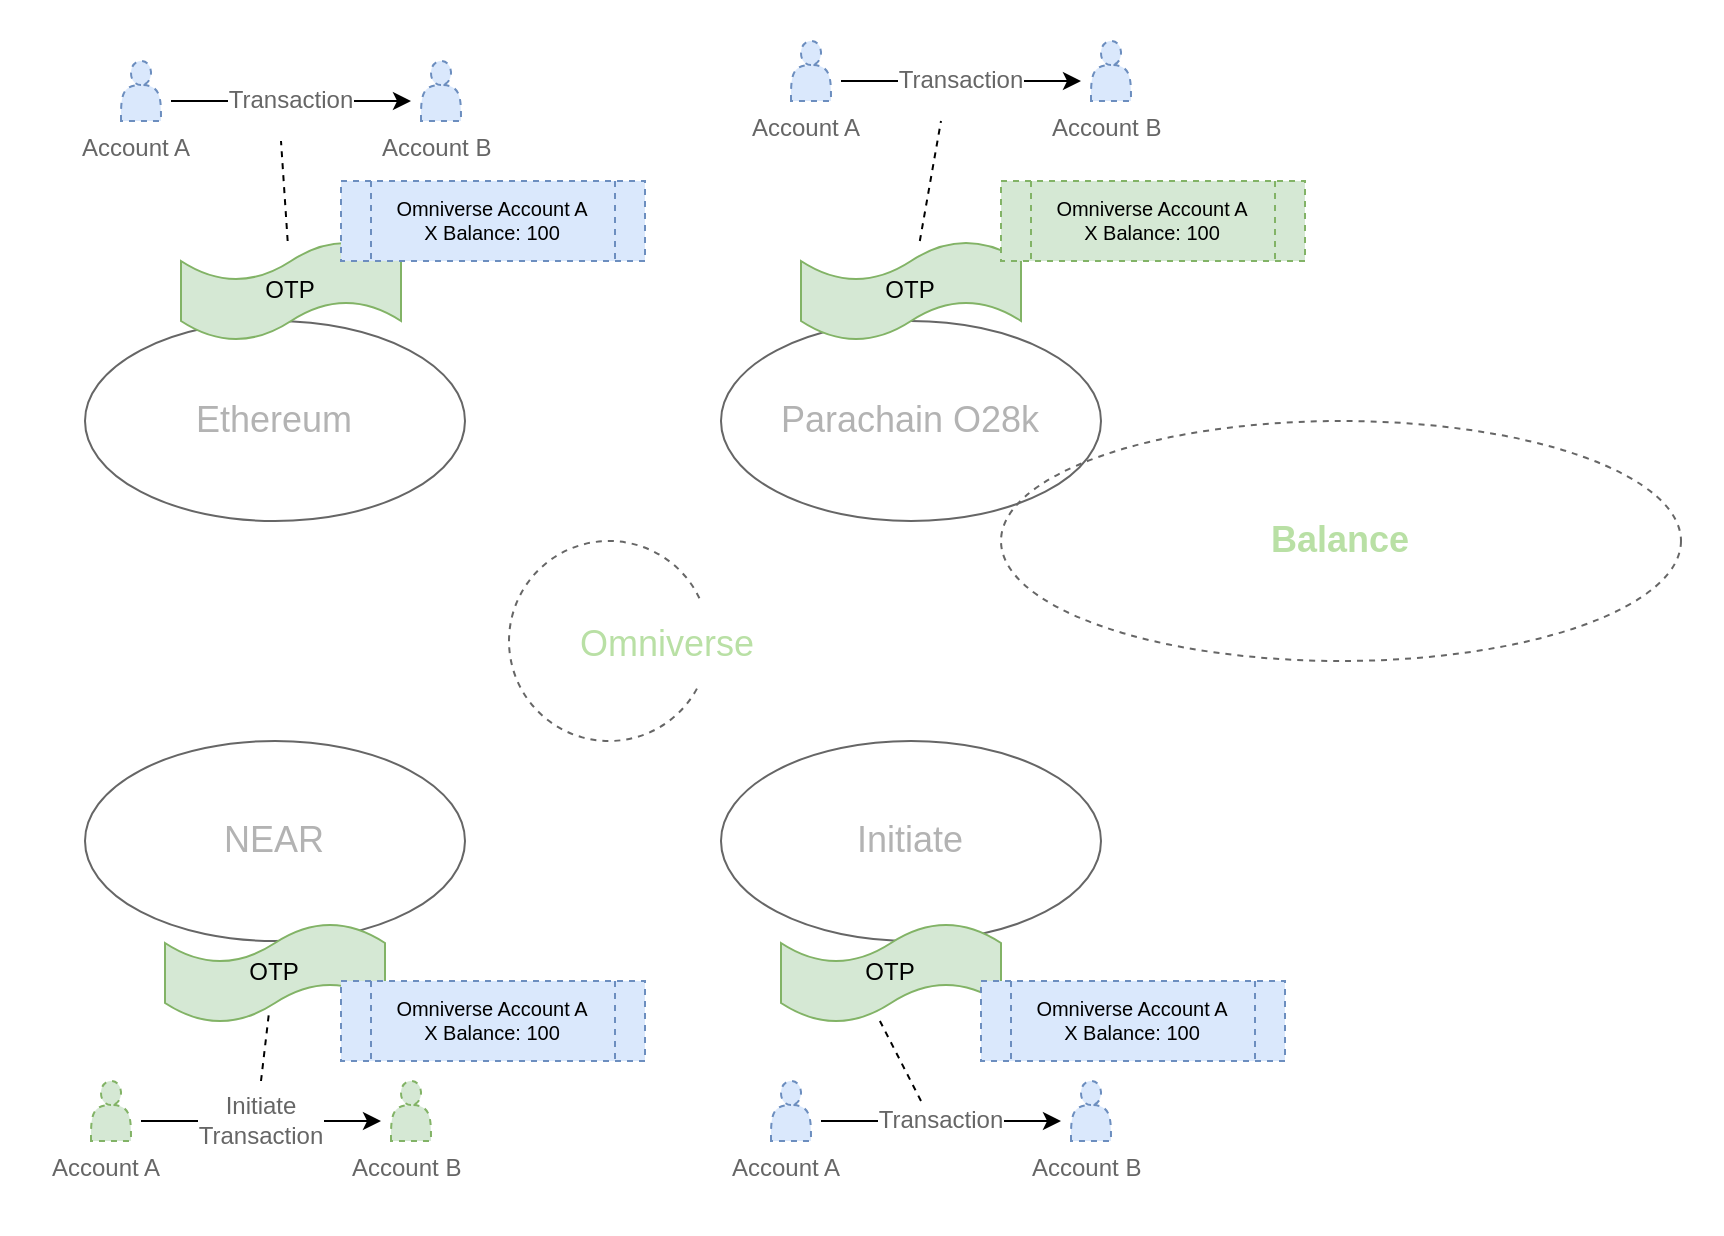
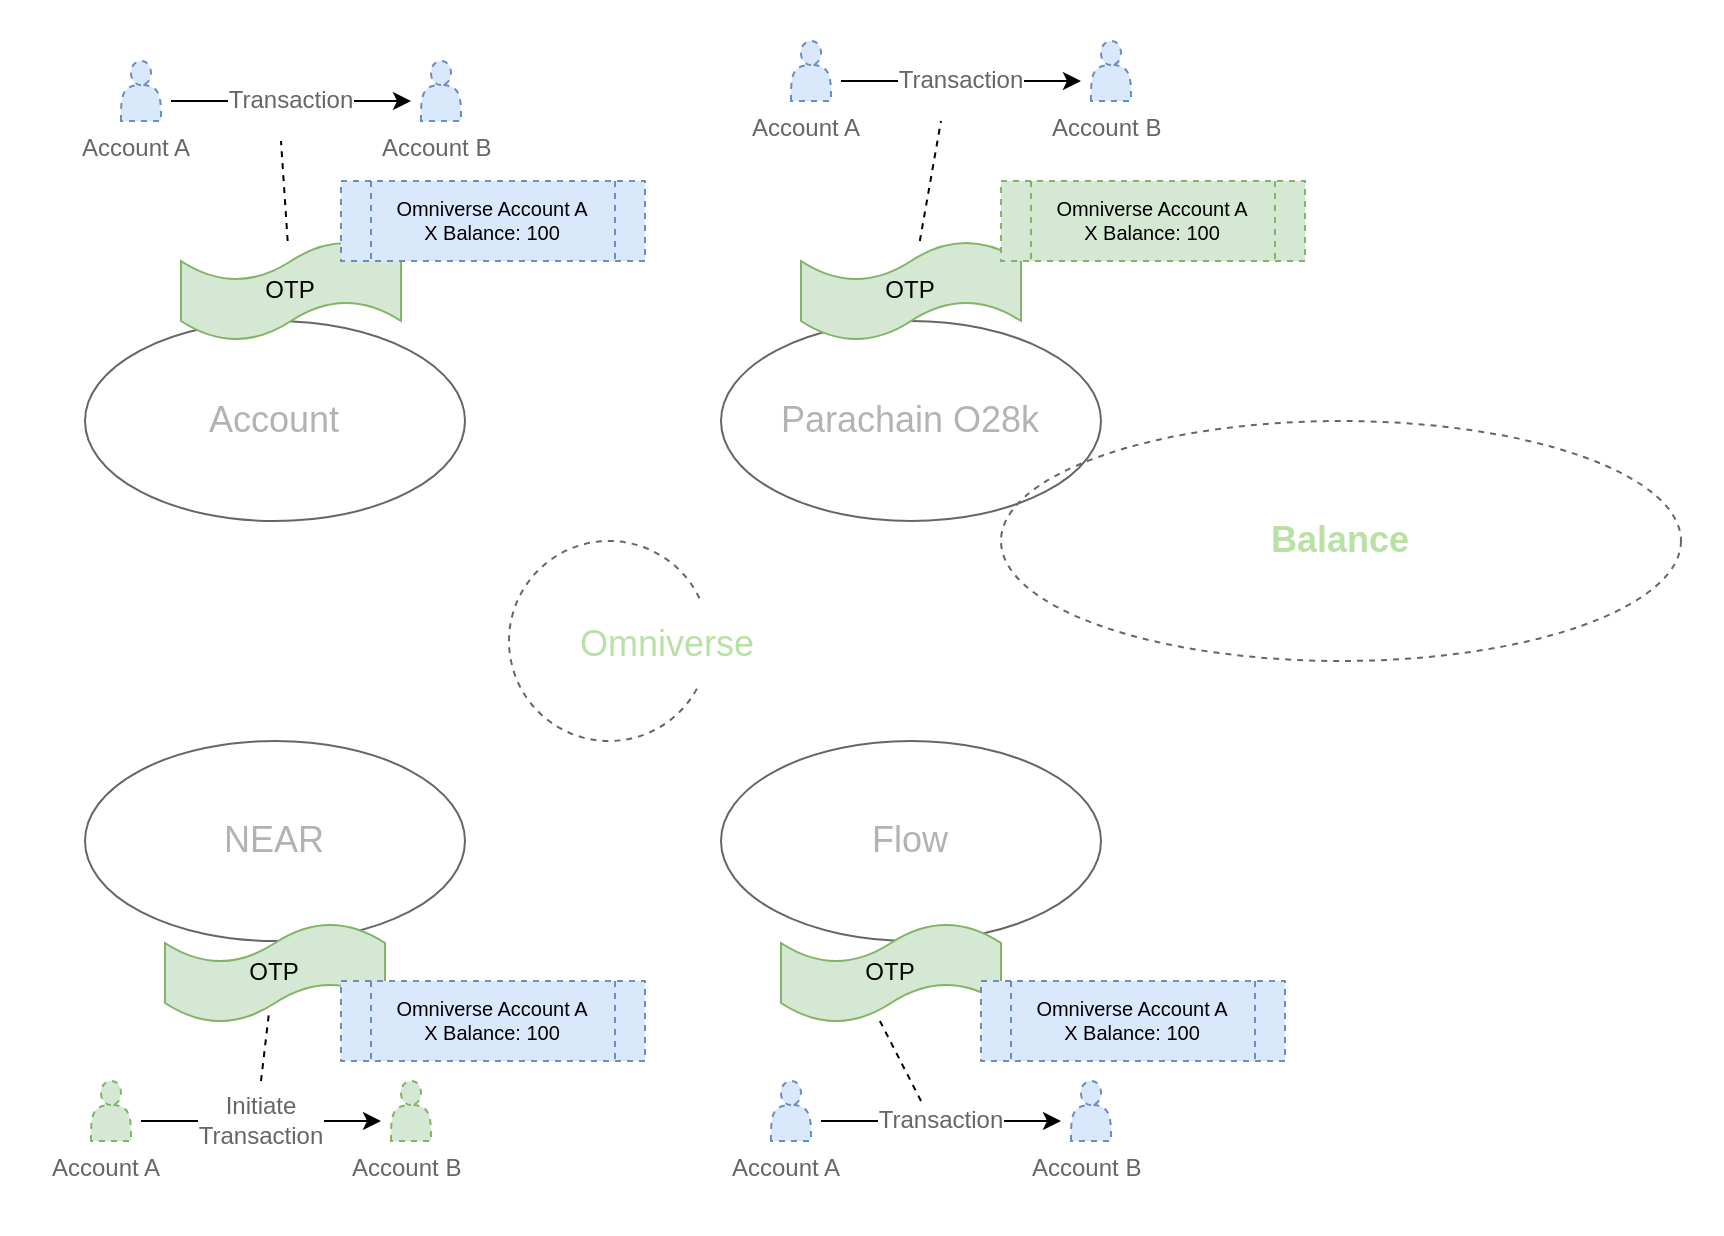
node "Ethereum": label "Ethereum" -> "Account"
node "Initiate": label "Initiate" -> "Flow"
